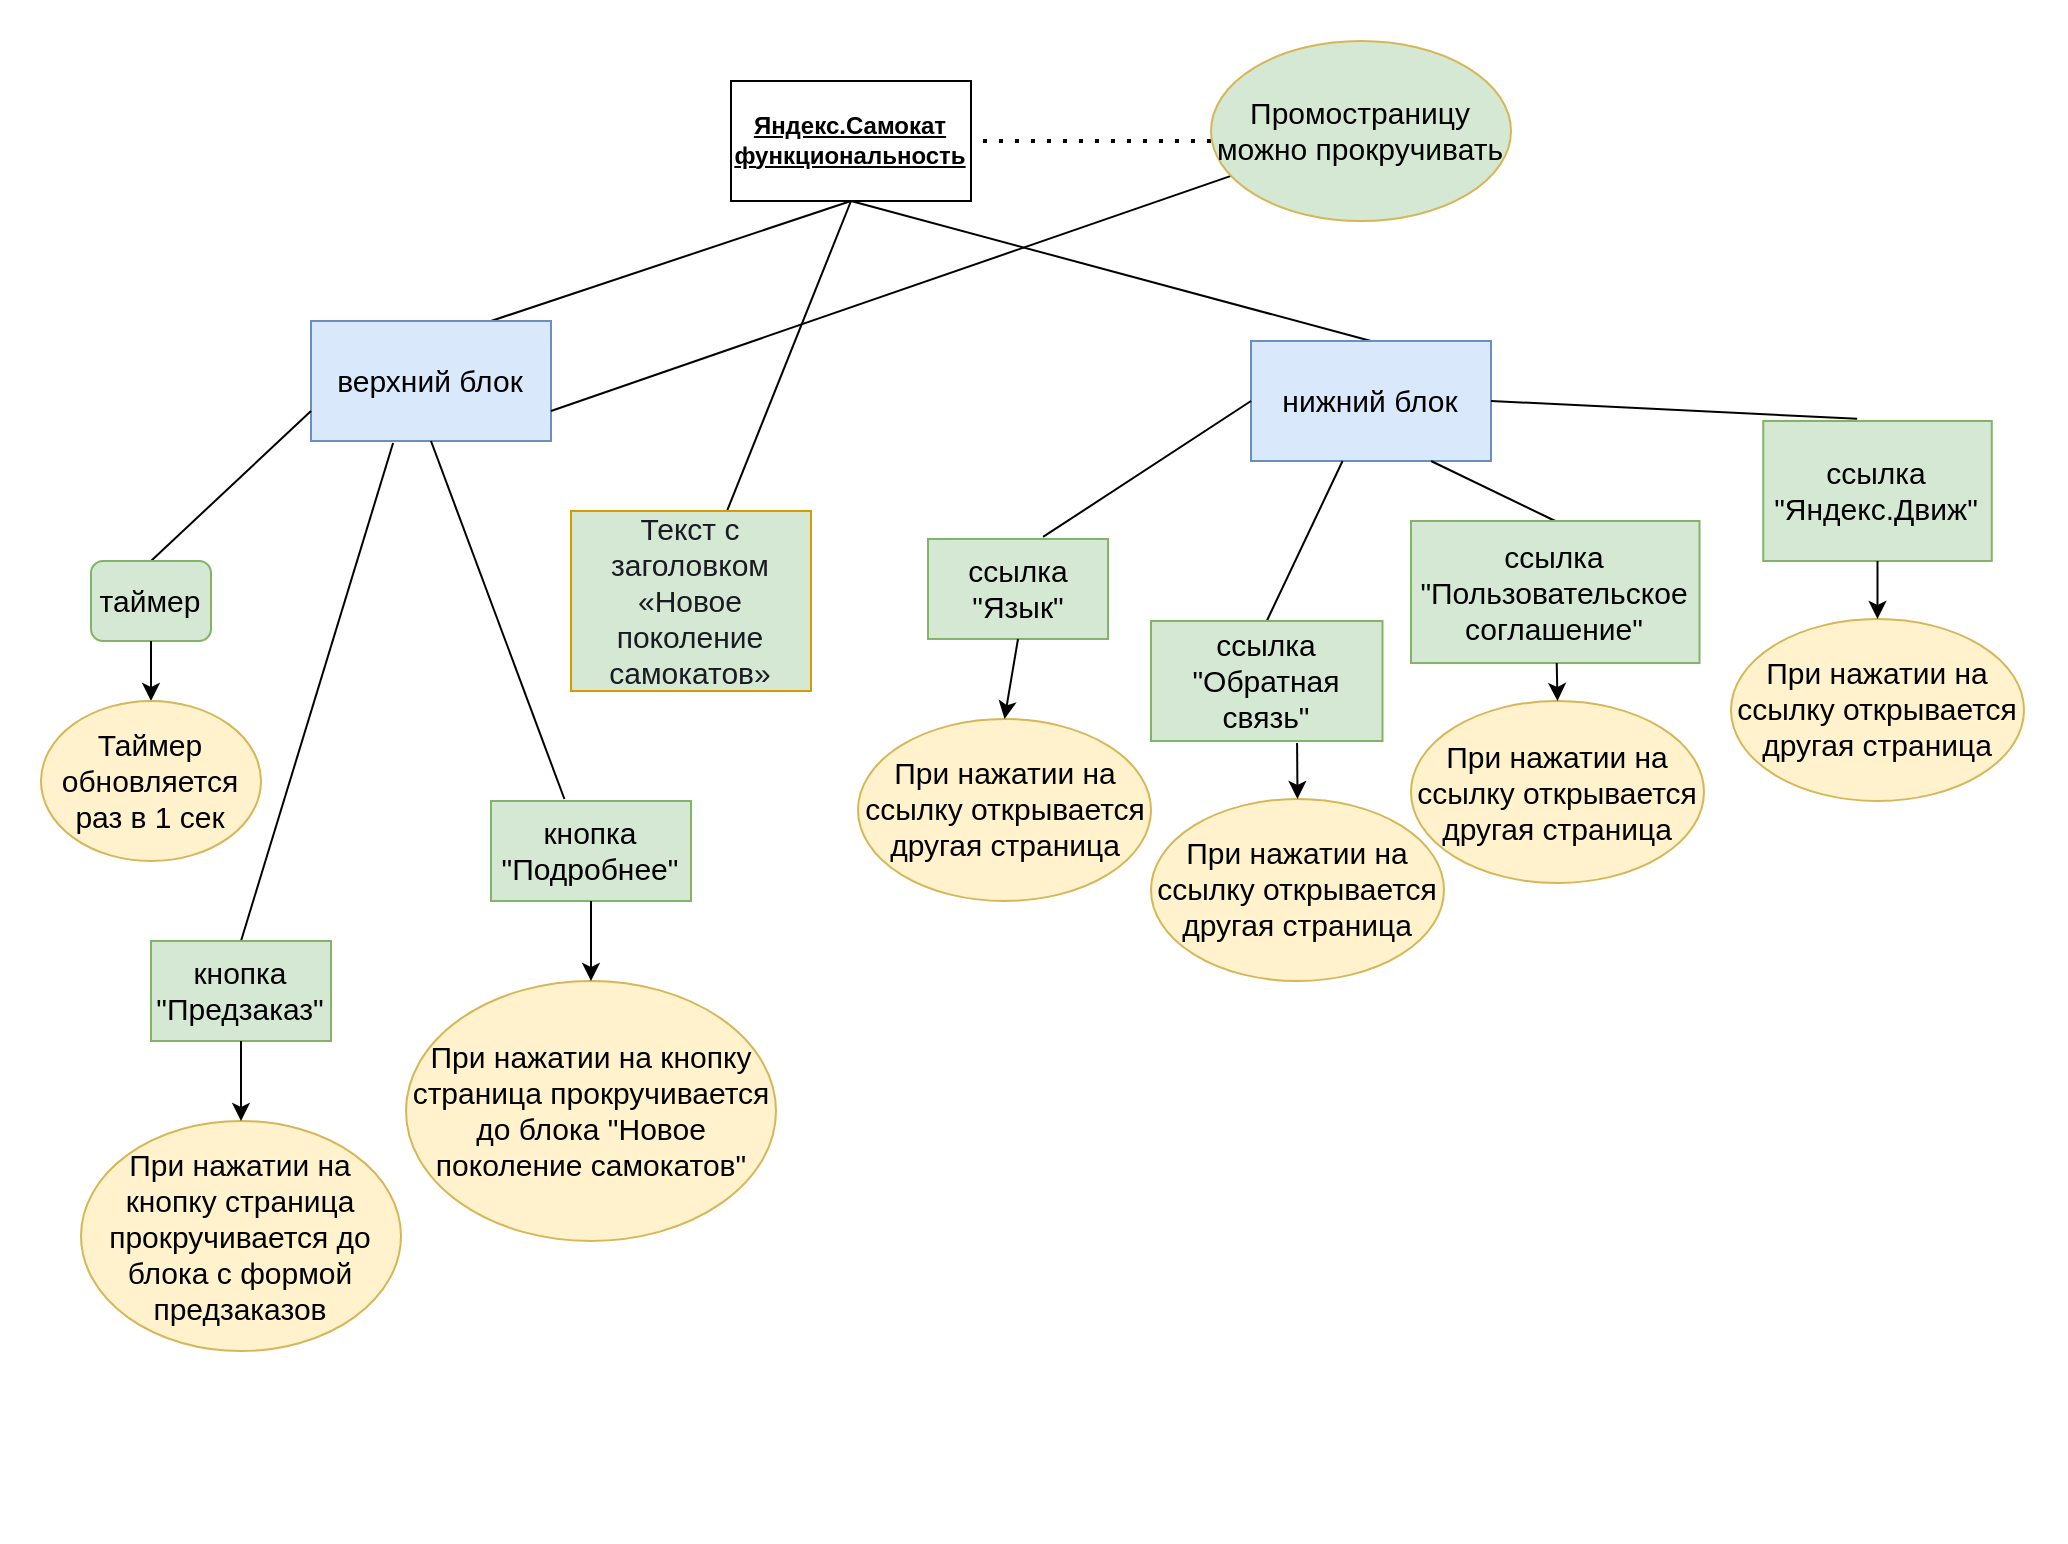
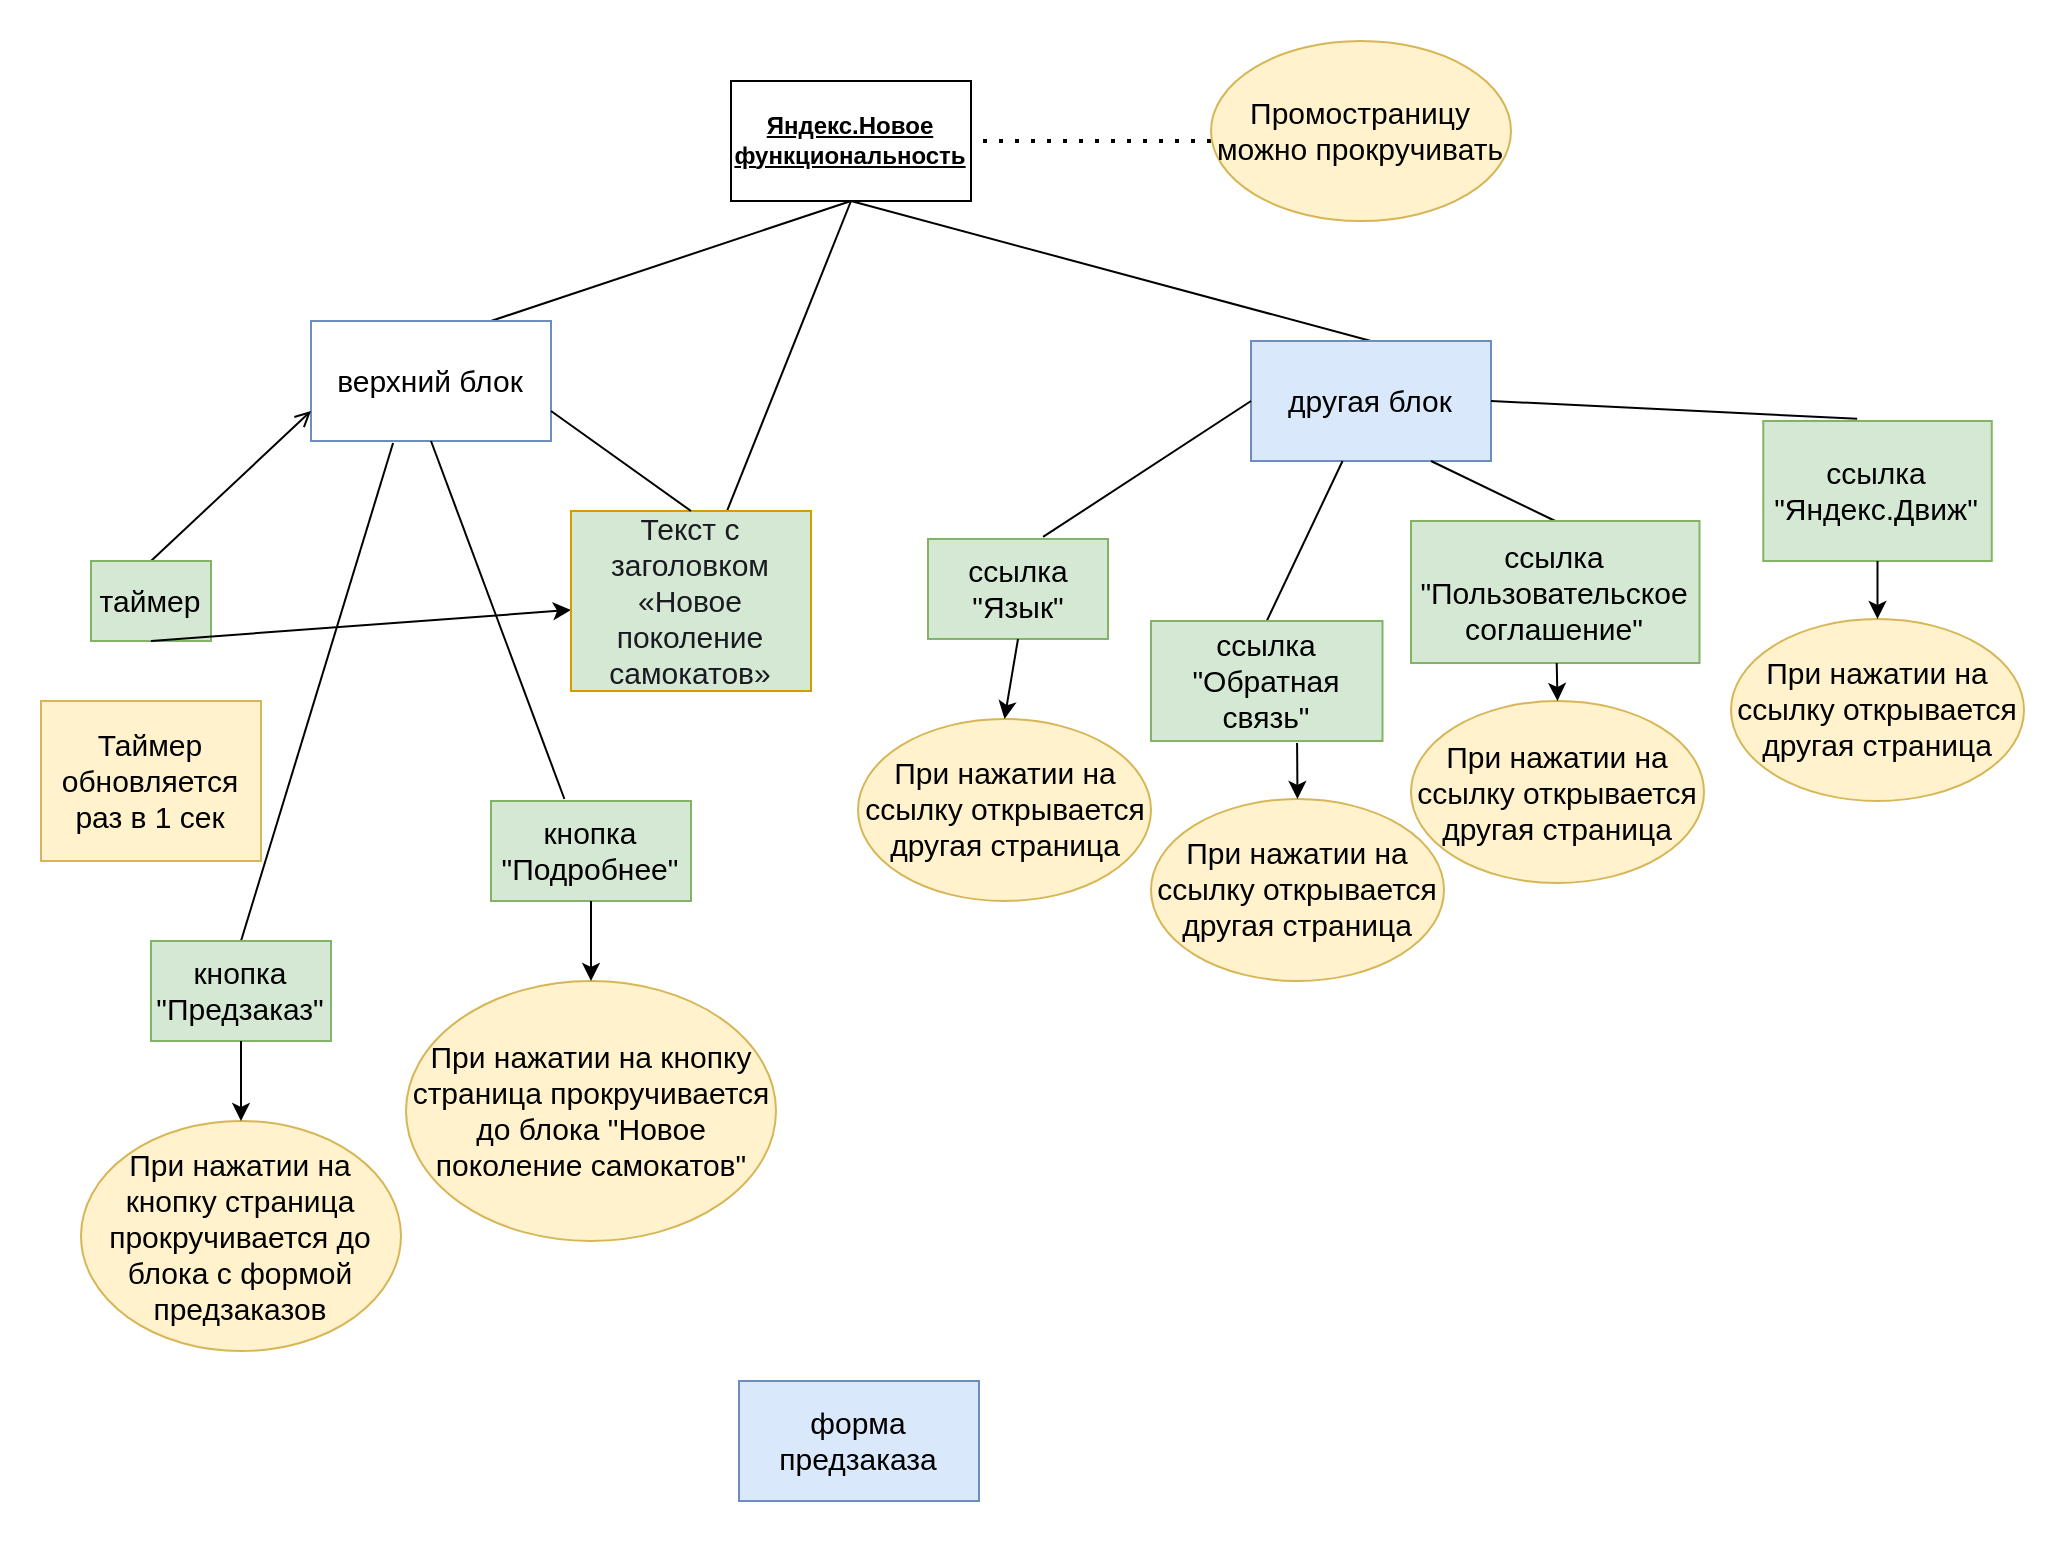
node "Промостраницу можно прокручивать": fillcolor #d5e8d4 -> #fff2cc
node "Яндекс.Самокат функциональность": label "Яндекс.Самокат функциональность" -> "Яндекс.Новое функциональность"
edge "Промостраницу можно прокручивать" -- "верхний блок": now "Текст с заголовком «Новое поколение самокатов»" -- "верхний блок"
node "верхний блок": fillcolor #dae8fc -> #ffffff
node "нижний блок": label "нижний блок" -> "другая блок"
edge "верхний блок" -- "таймер": arrowhead none -> open
node "таймер": shape rounded rectangle -> rectangle
edge "таймер" -> "Таймер обновляется раз в 1 сек": now "таймер" -> "Текст с заголовком «Новое поколение самокатов»"
node "Таймер обновляется раз в 1 сек": shape ellipse -> rectangle
node "форма предзаказа": added
